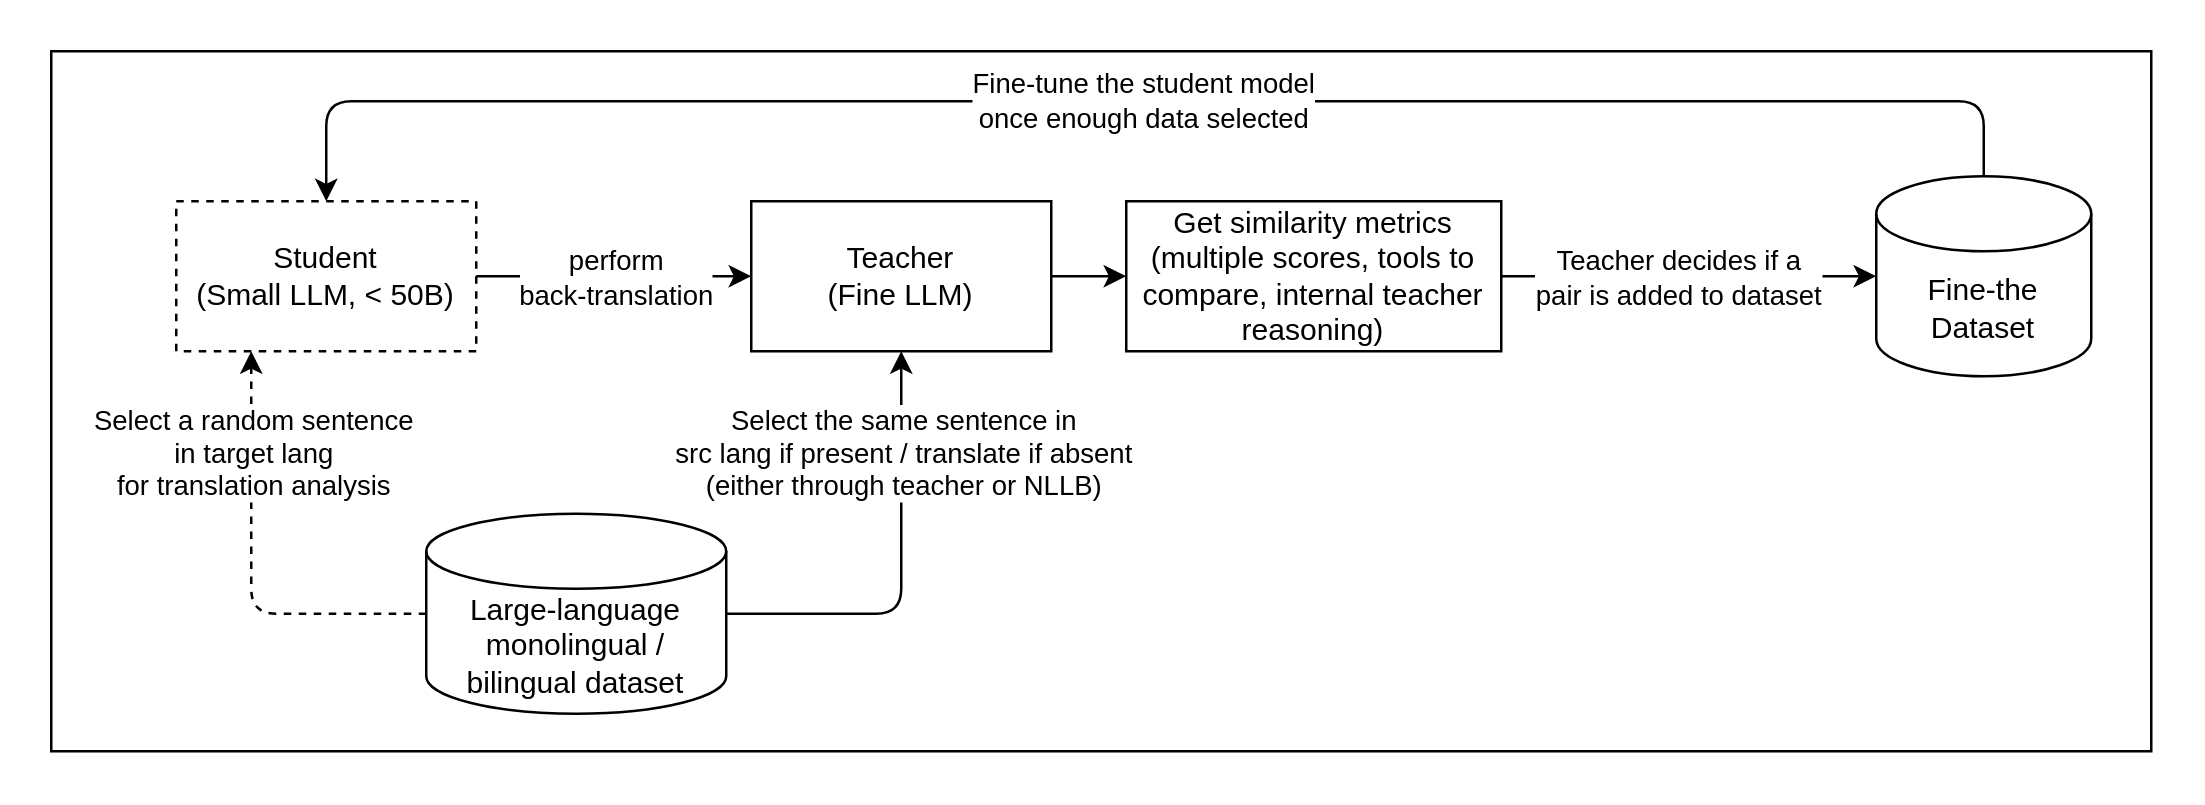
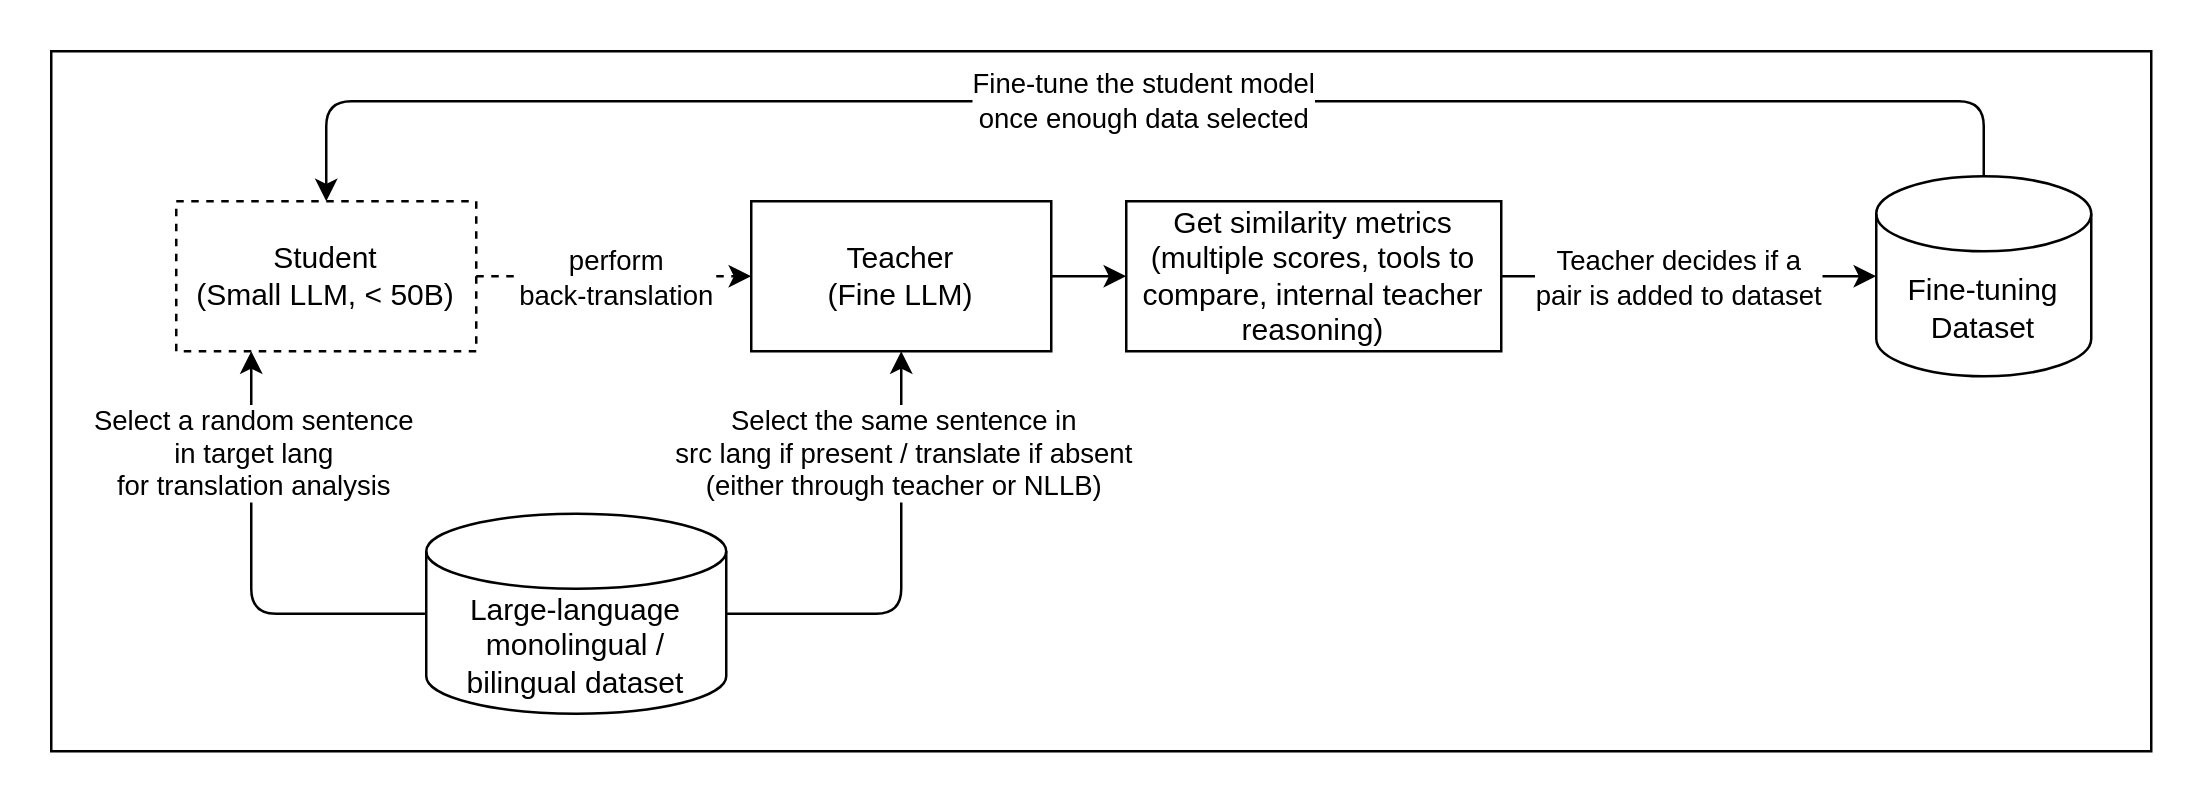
edge "Student (Small LLM, < 50B)" -> "Teacher (Fine LLM)": style solid -> dashed
node "Fine-the Dataset": label "Fine-the Dataset" -> "Fine-tuning Dataset"
edge "Large-language monolingual / bilingual dataset" -> "Student (Small LLM, < 50B)": style dashed -> solid
